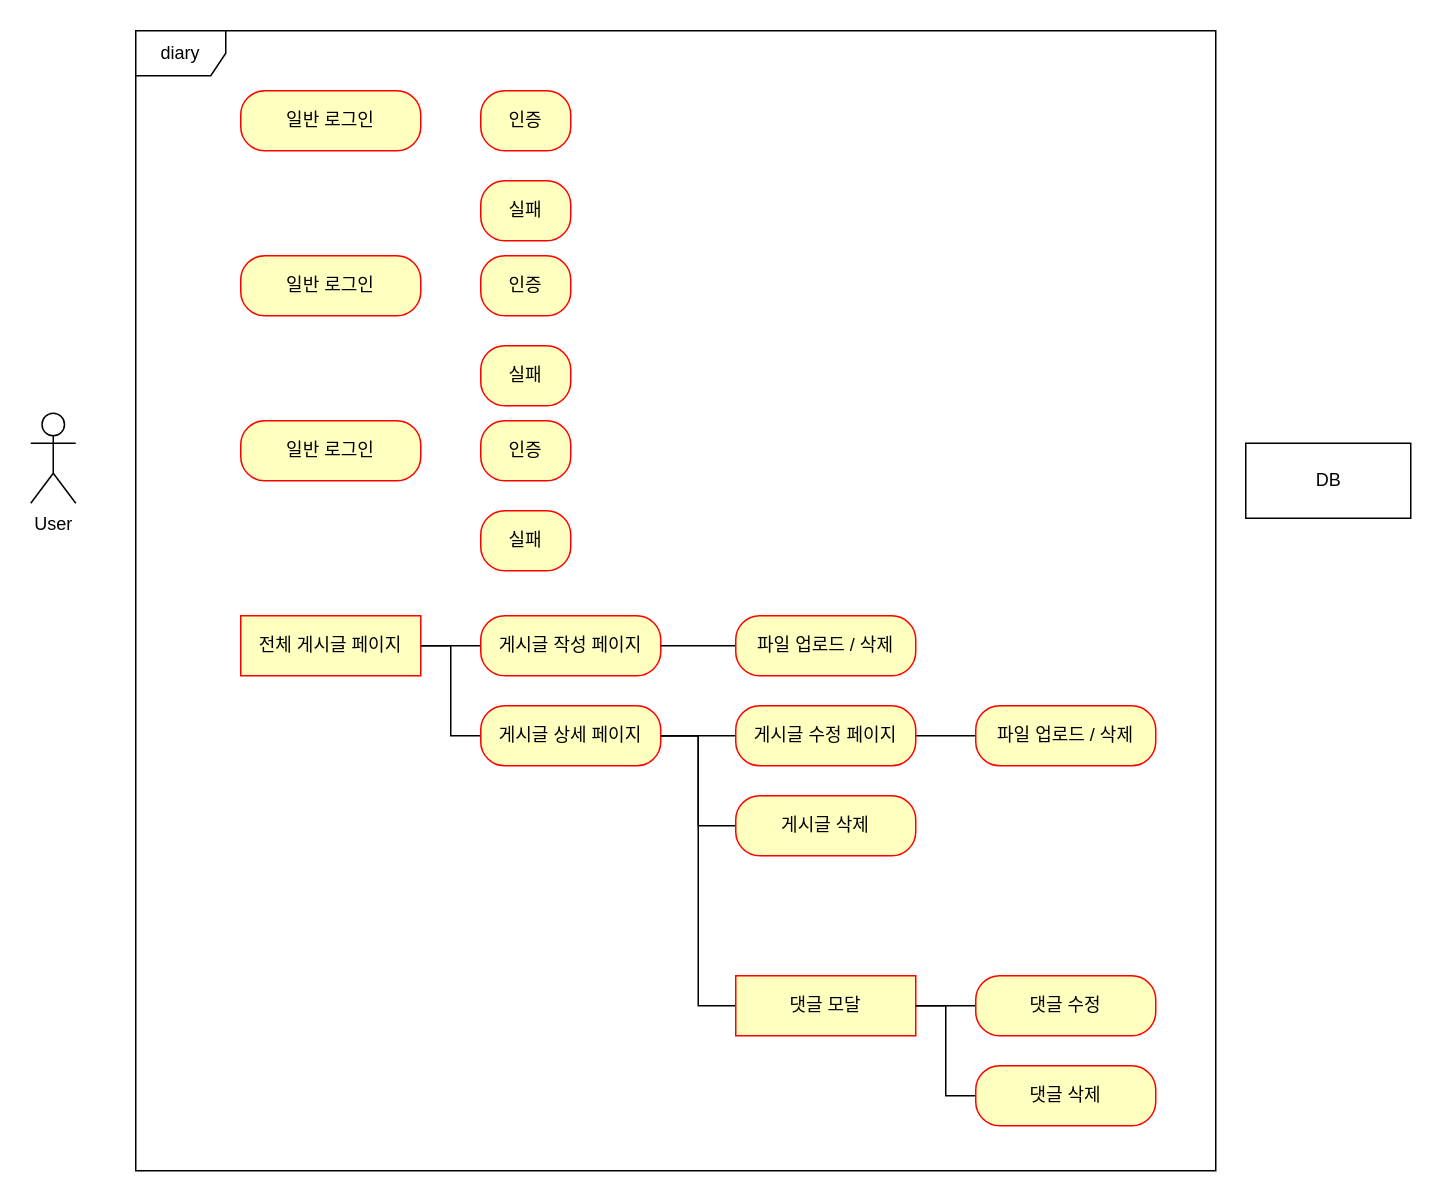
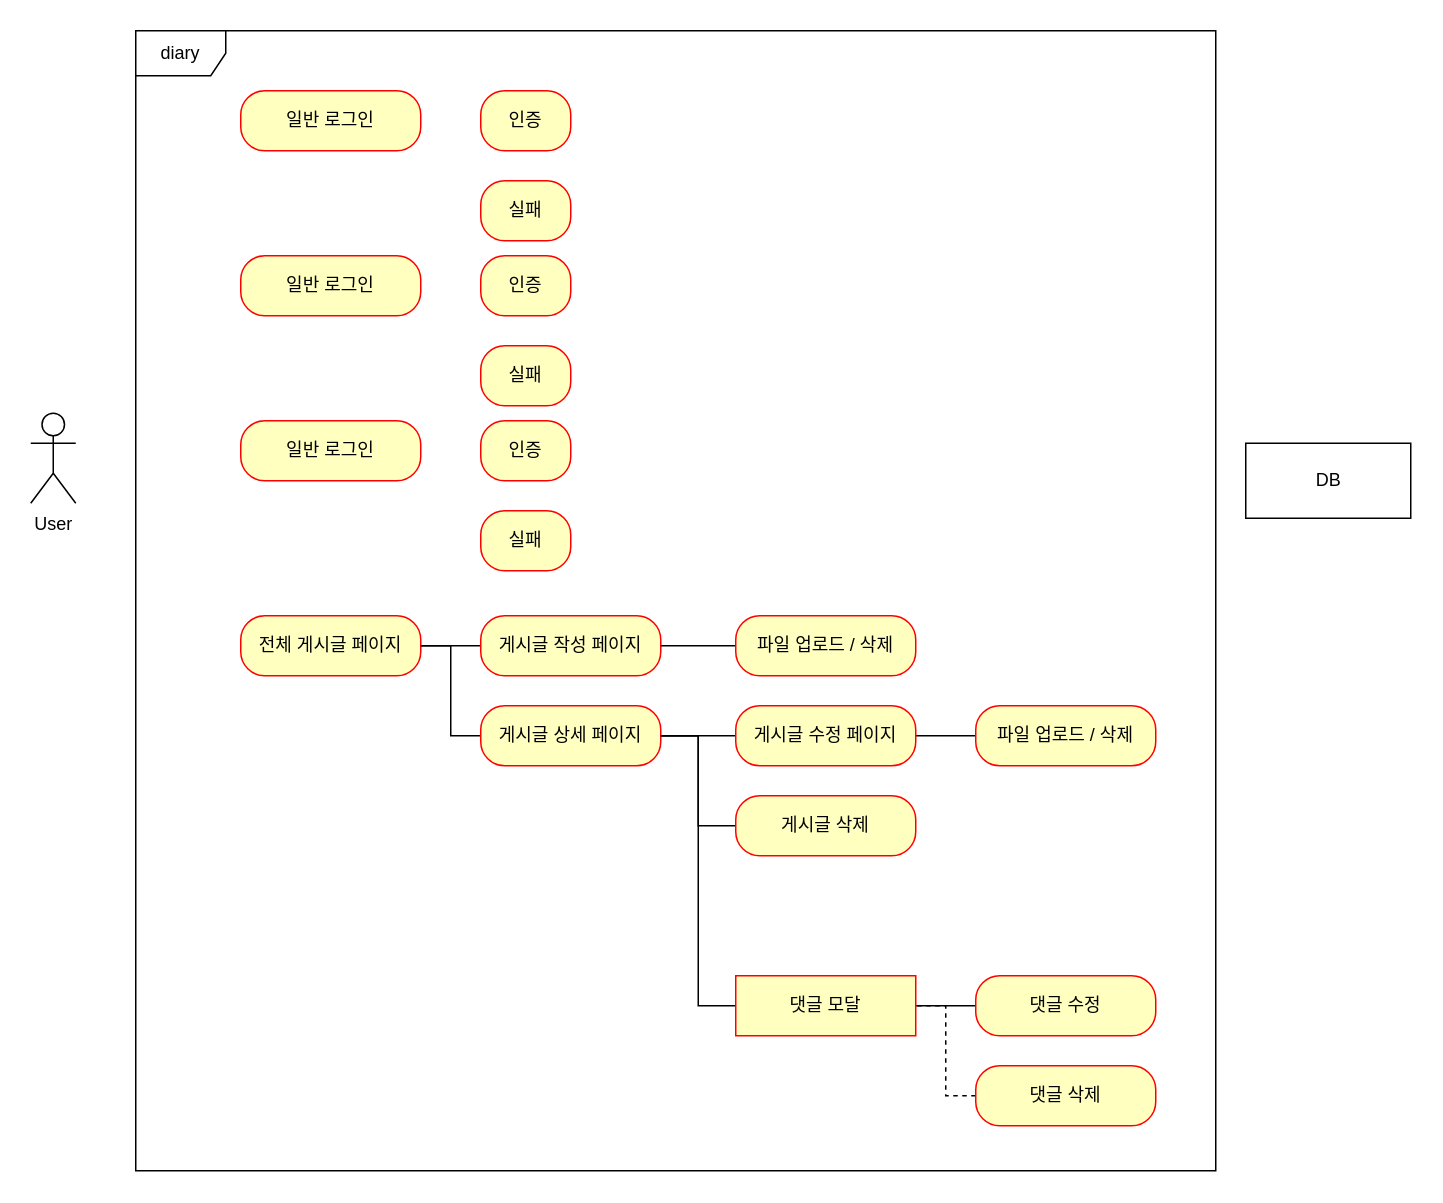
node "전체 게시글 페이지": shape rectangle -> rounded rectangle
edge "댓글 모달" -- "댓글 삭제": style solid -> dashed
